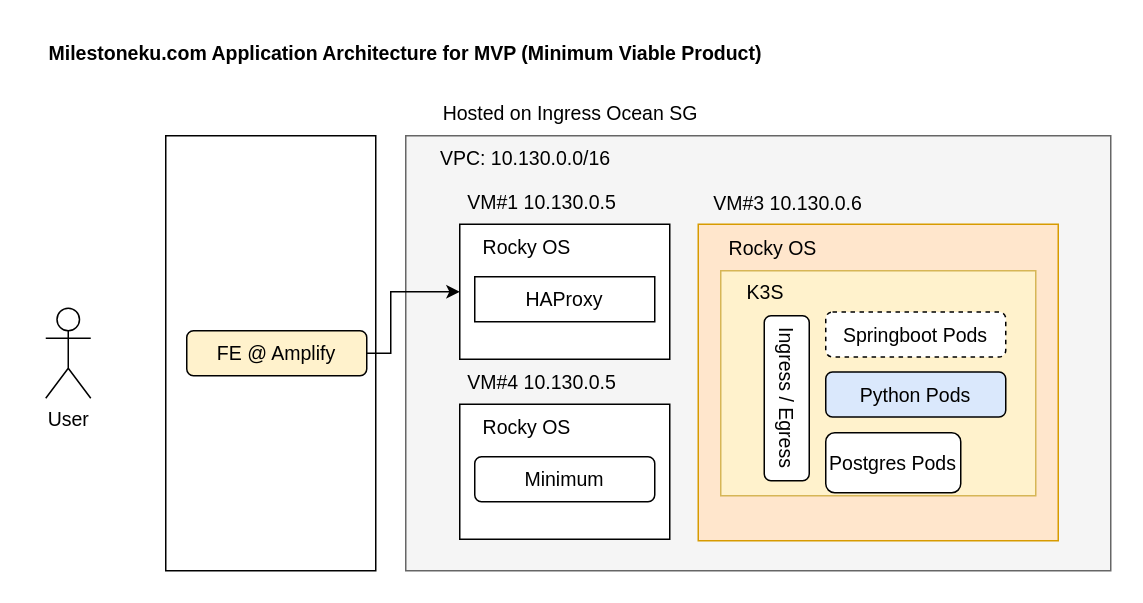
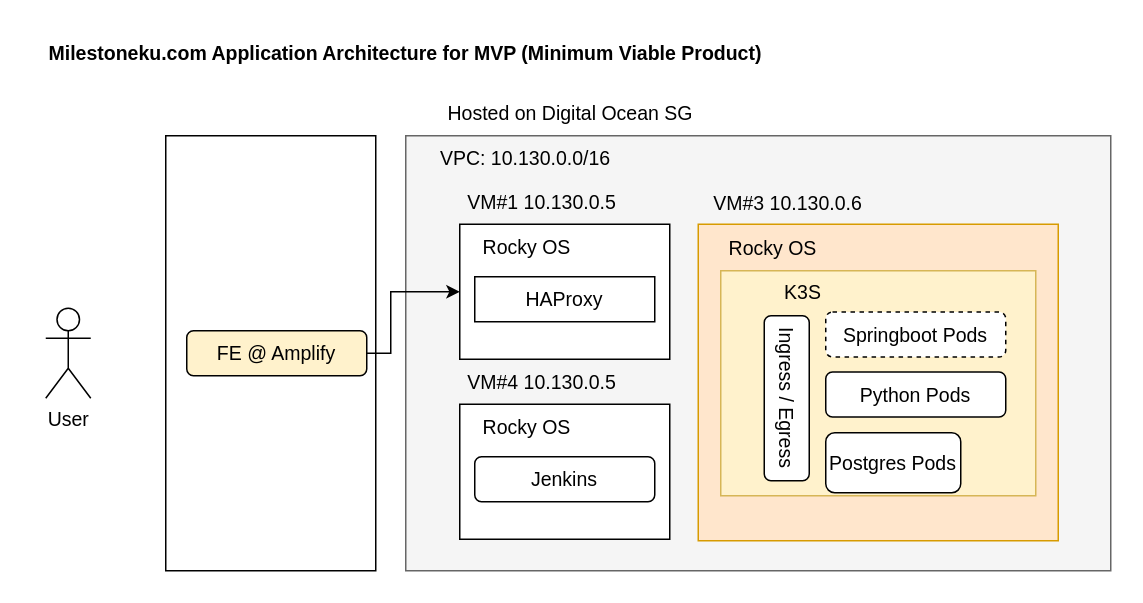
node "Hosted on Ingress Ocean SG": label "Hosted on Ingress Ocean SG" -> "Hosted on Digital Ocean SG"
node "K3S": moved (766, 291) -> (803, 291)
node "Python Pods": fillcolor #dae8fc -> #ffffff
node "Minimum": label "Minimum" -> "Jenkins"
